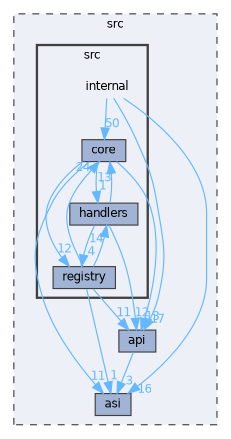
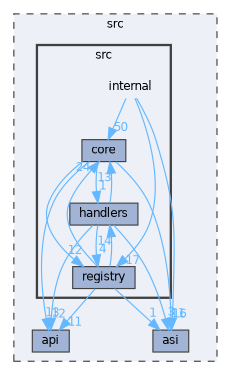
edge "internal" -> "api": now "internal" -> "registry"
edge "api" -> "asi": now "handlers" -> "asi"
